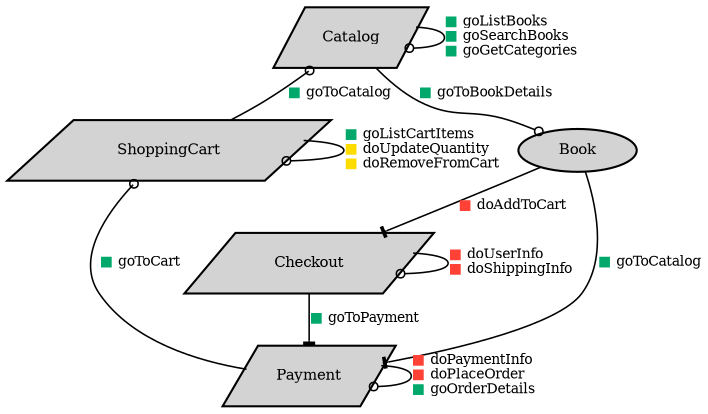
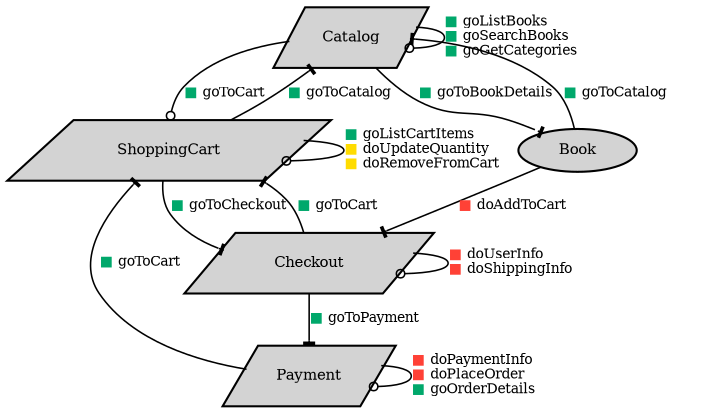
edge "Catalog" -> "ShoppingCart": added, label "■ goToCart"
edge "ShoppingCart" -> "Catalog": arrowhead odot -> tee
edge "Catalog" -> "Book": arrowhead odot -> tee
edge "Checkout" -> "ShoppingCart": added, label "■ goToCart"
edge "ShoppingCart" -> "Checkout": added, label "■ goToCheckout"
edge "Payment" -> "ShoppingCart": arrowhead odot -> tee
edge "Book" -> "Payment": now "Book" -> "Catalog"
